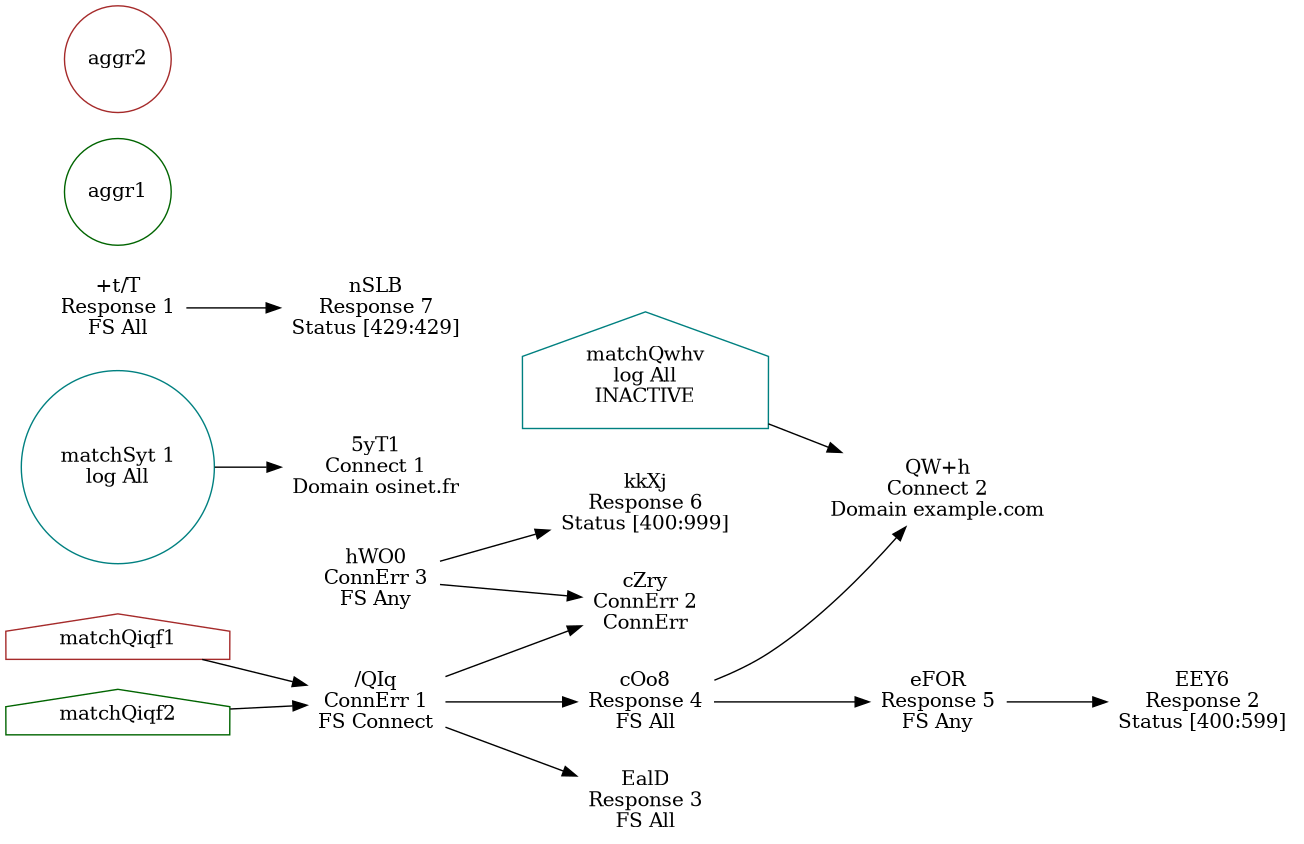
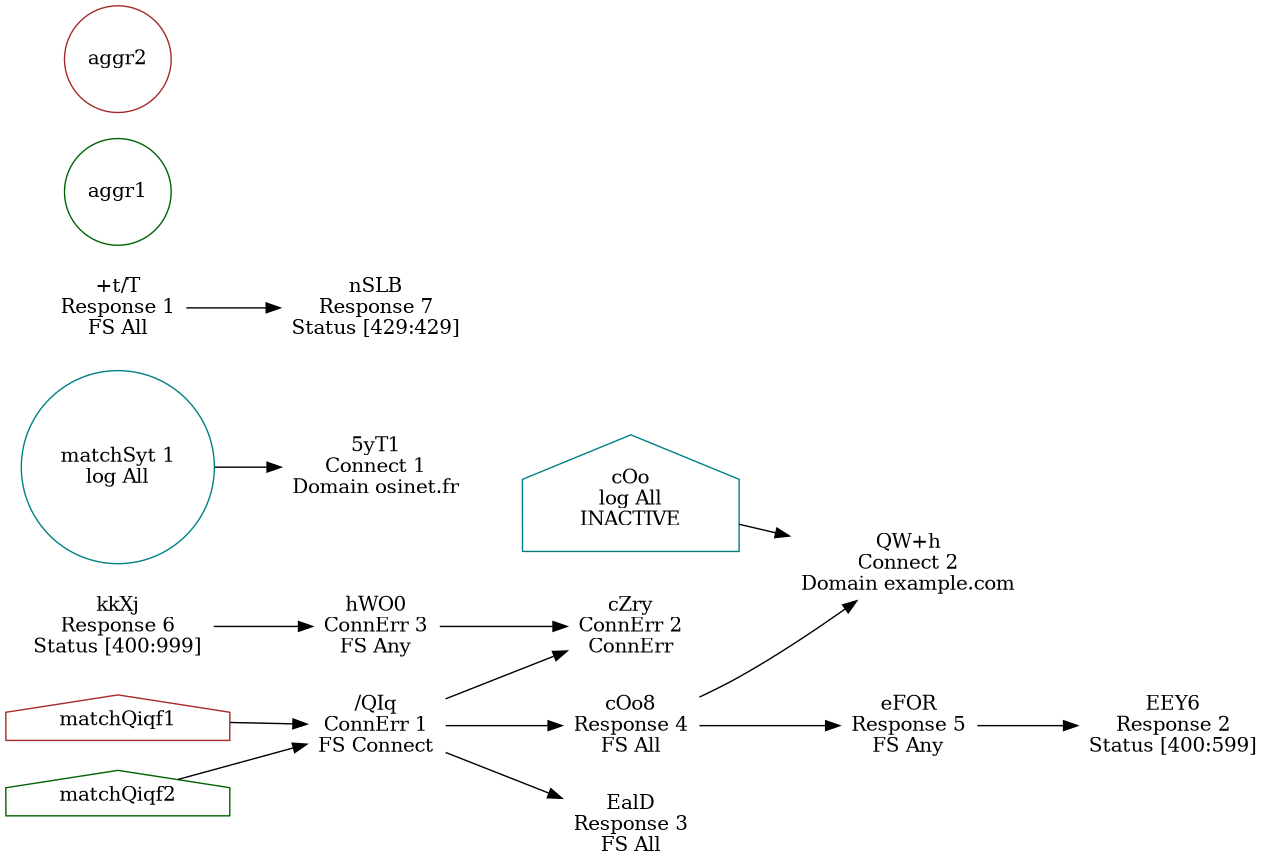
node "matchQwhv log All INACTIVE": label "matchQwhv log All INACTIVE" -> "cOo log All INACTIVE"
edge "hWO0 ConnErr 3 FS Any" -> "kkXj Response 6 Status [400:999]": reversed
